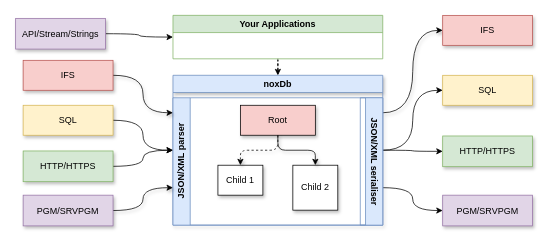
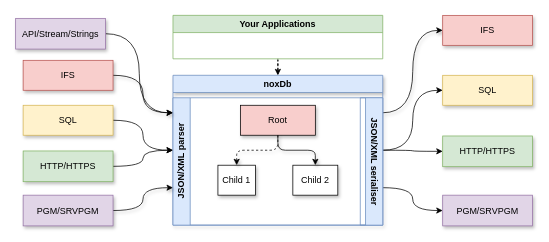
edge "API/Stream/Strings" -> "Your Applications": now "API/Stream/Strings" -> "noxDb"
node "Child 1": size 45x30 -> 38x30
node "Child 2": size 45x45 -> 45x30
